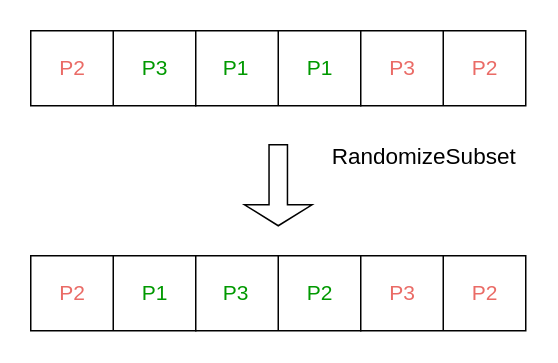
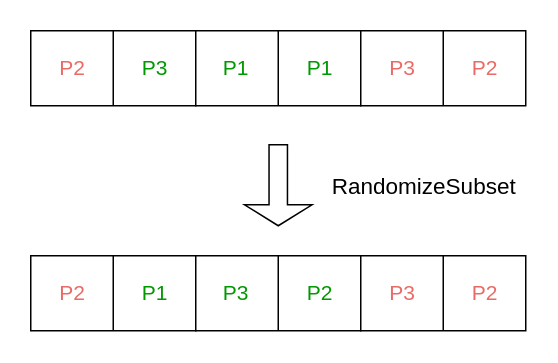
node "RandomizeSubset": moved (423, 155) -> (423, 185)
